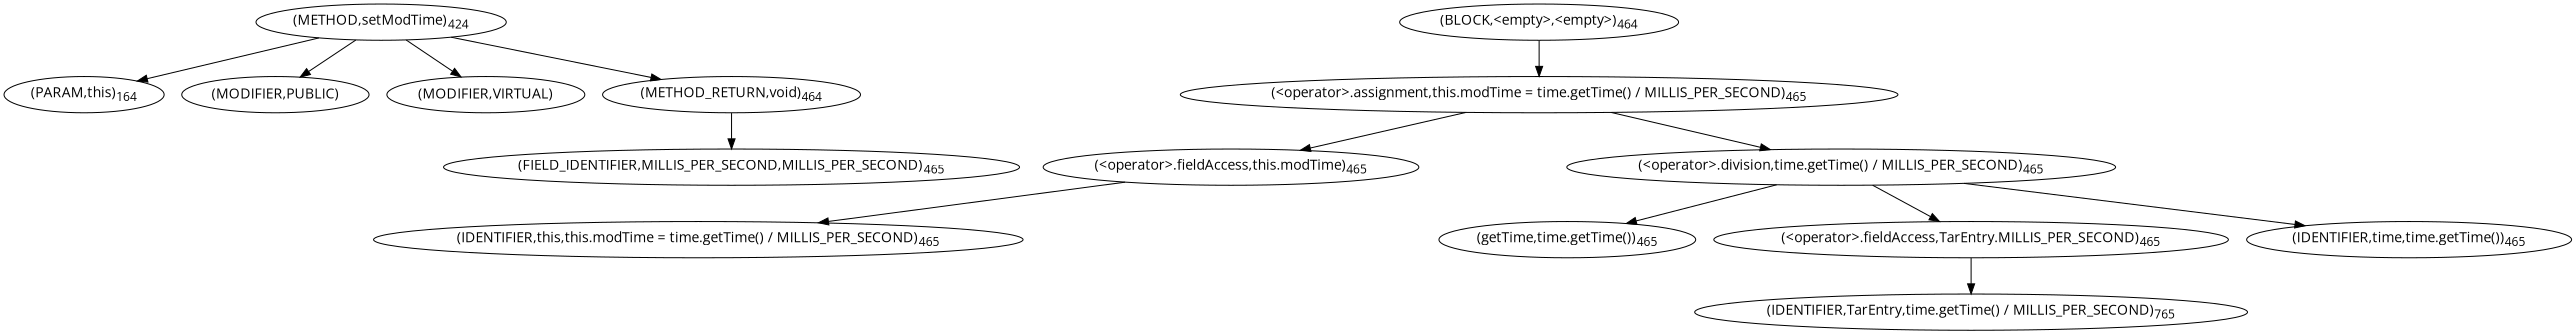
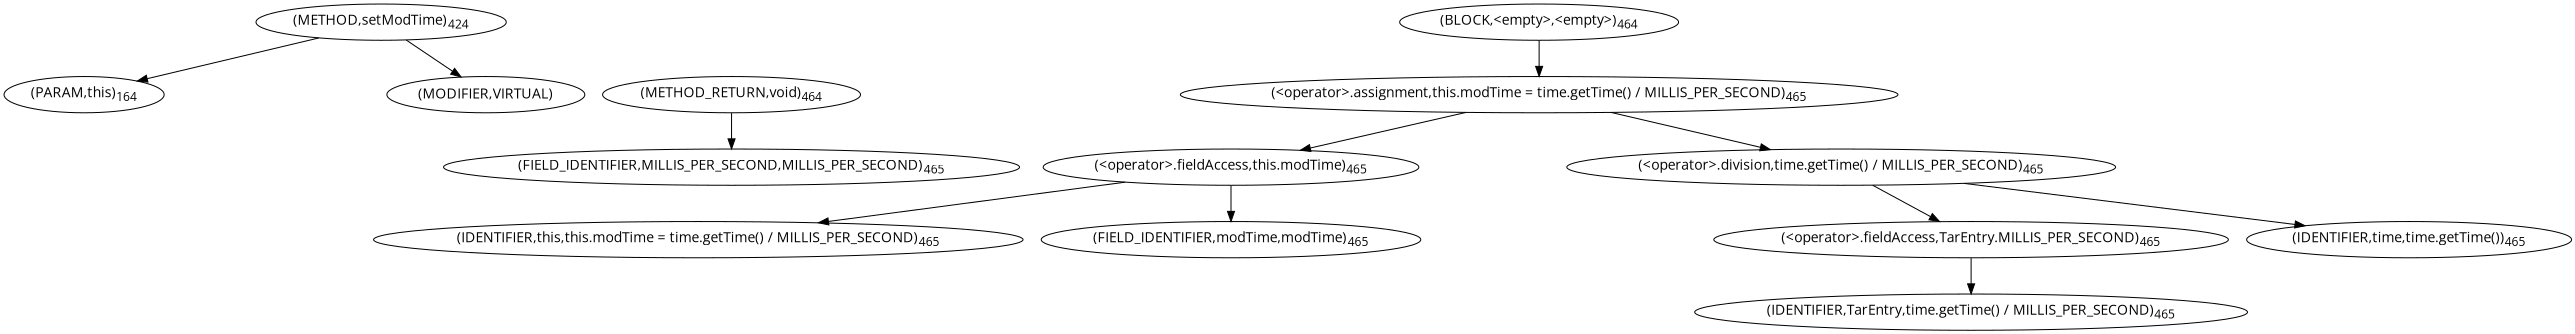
edge "(METHOD,setModTime)" -> "(METHOD_RETURN,void)": removed
node "(MODIFIER,PUBLIC)": removed
node "(FIELD_IDENTIFIER,modTime,modTime)": added
node "(getTime,time.getTime())": removed
node "(IDENTIFIER,TarEntry,time.getTime() / MILLIS_PER_SECOND)": text "765" -> "465"
